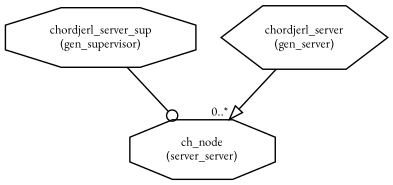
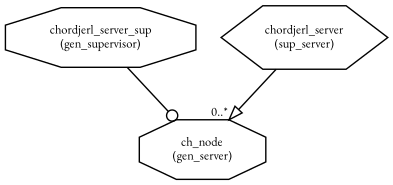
node "chordjerl_server (gen_server)": label "chordjerl_server (gen_server)" -> "chordjerl_server (sup_server)"
node "ch_node (server_server)": label "ch_node (server_server)" -> "ch_node (gen_server)"
